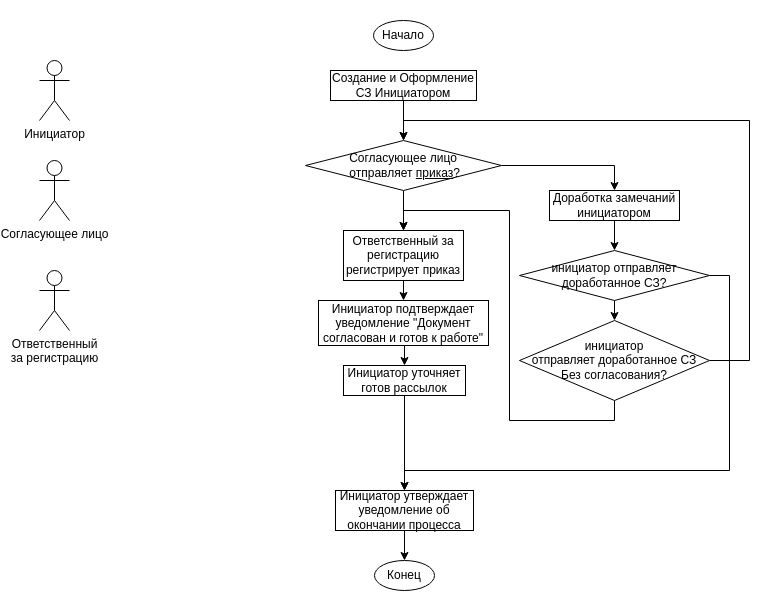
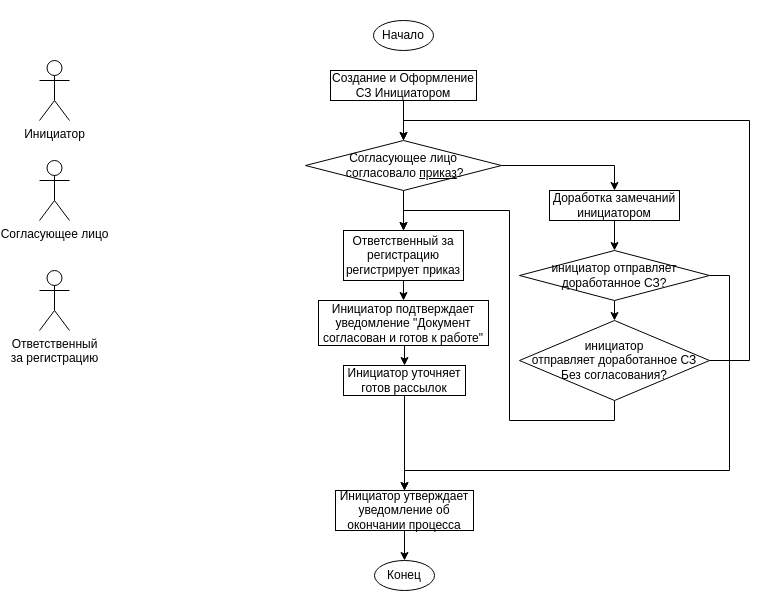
node "Согласующее лицо отправляет приказ?": label "Согласующее лицо отправляет приказ?" -> "Согласующее лицо согласовало приказ?"
